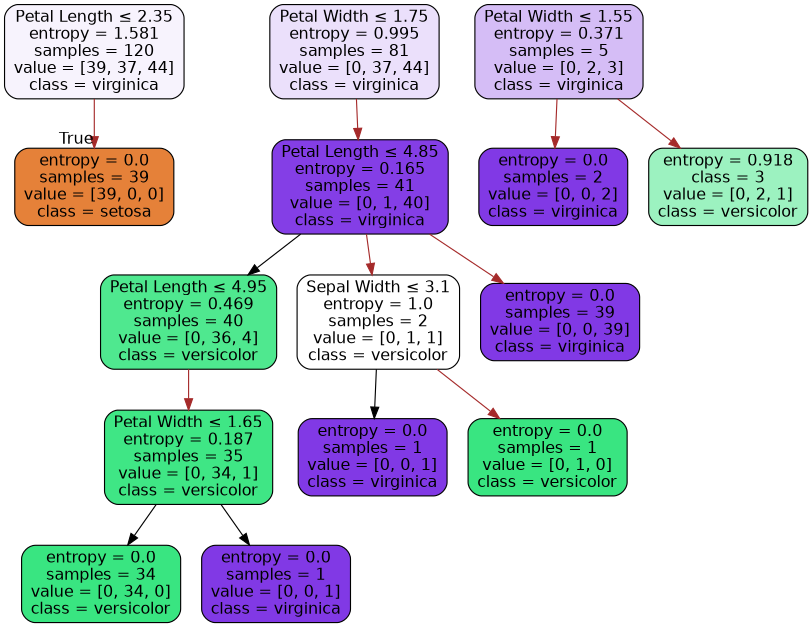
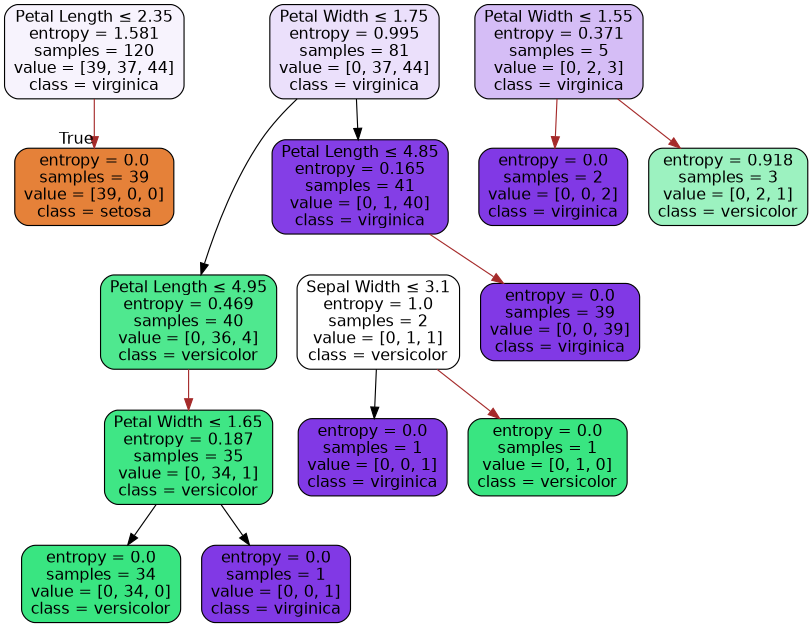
edge "Petal Width ≤ 1.75" -> "Petal Length ≤ 4.85": color brown -> black
node "entropy = 0.918": text "class = 3" -> "samples = 3"
edge "Petal Length ≤ 4.85" -> "Sepal Width ≤ 3.1": removed
edge "Petal Length ≤ 4.85" -> "Petal Length ≤ 4.95": now "Petal Width ≤ 1.75" -> "Petal Length ≤ 4.95"
